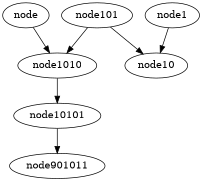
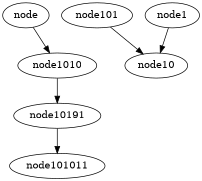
edge "node101" -> "node1010": removed
node "node10101": label "node10101" -> "node10191"
node "node901011": label "node901011" -> "node101011"
